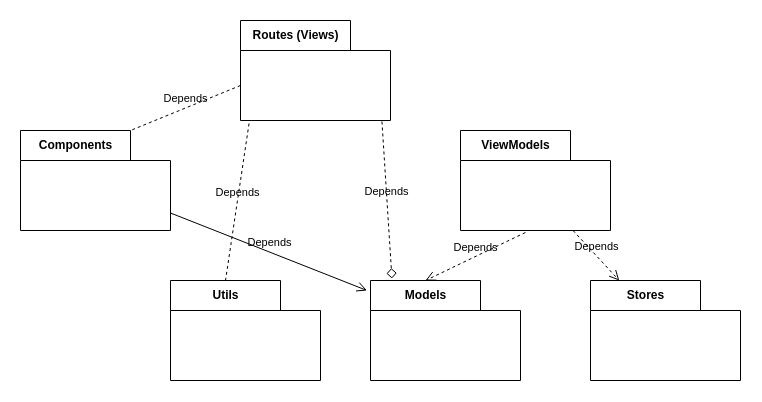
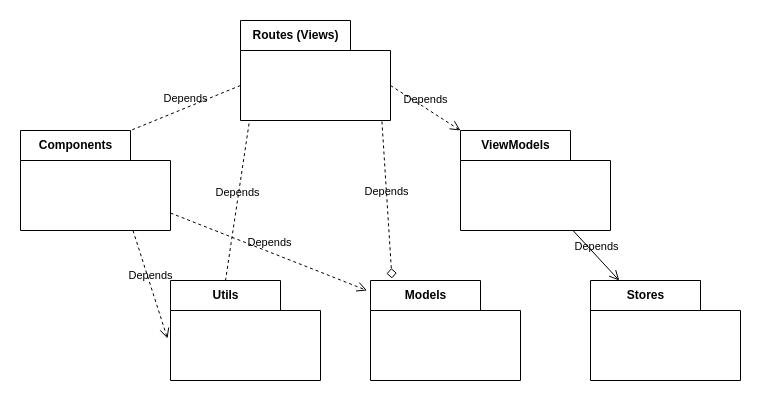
edge "Routes (Views)" -> "ViewModels": added, label "Depends"
edge "Components" -> "Models": style solid -> dashed
edge "ViewModels" -> "Stores": style dashed -> solid
edge "ViewModels" -> "Models": removed, label "Depends"
edge "Components" -> "Utils": added, label "Depends"
